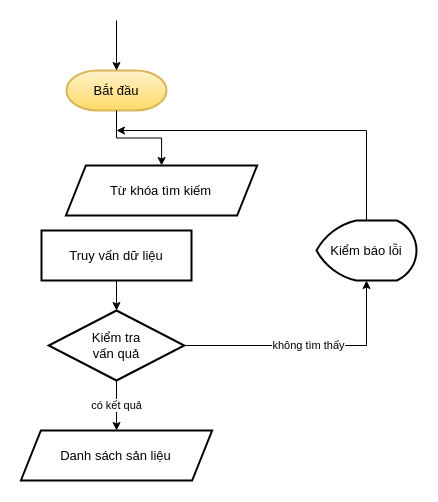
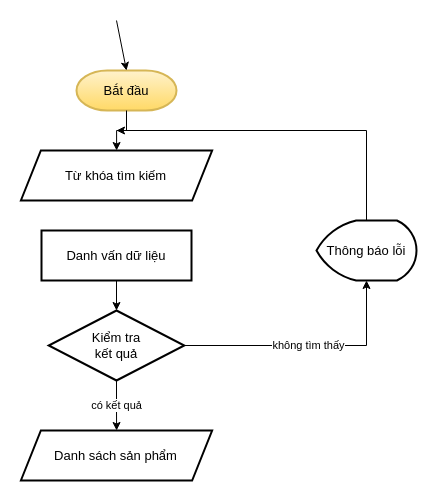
node "Bắt đầu": moved (117, 91) -> (127, 91)
node "Từ khóa tìm kiếm": moved (162, 191) -> (117, 176)
node "Kiểm báo lỗi": label "Kiểm báo lỗi" -> "Thông báo lỗi"
node "Truy vấn dữ liệu": label "Truy vấn dữ liệu" -> "Danh vấn dữ liệu"
node "Kiểm tra vấn quả": label "Kiểm tra vấn quả" -> "Kiểm tra kết quả"
node "Danh sách sản liệu": label "Danh sách sản liệu" -> "Danh sách sản phẩm"
